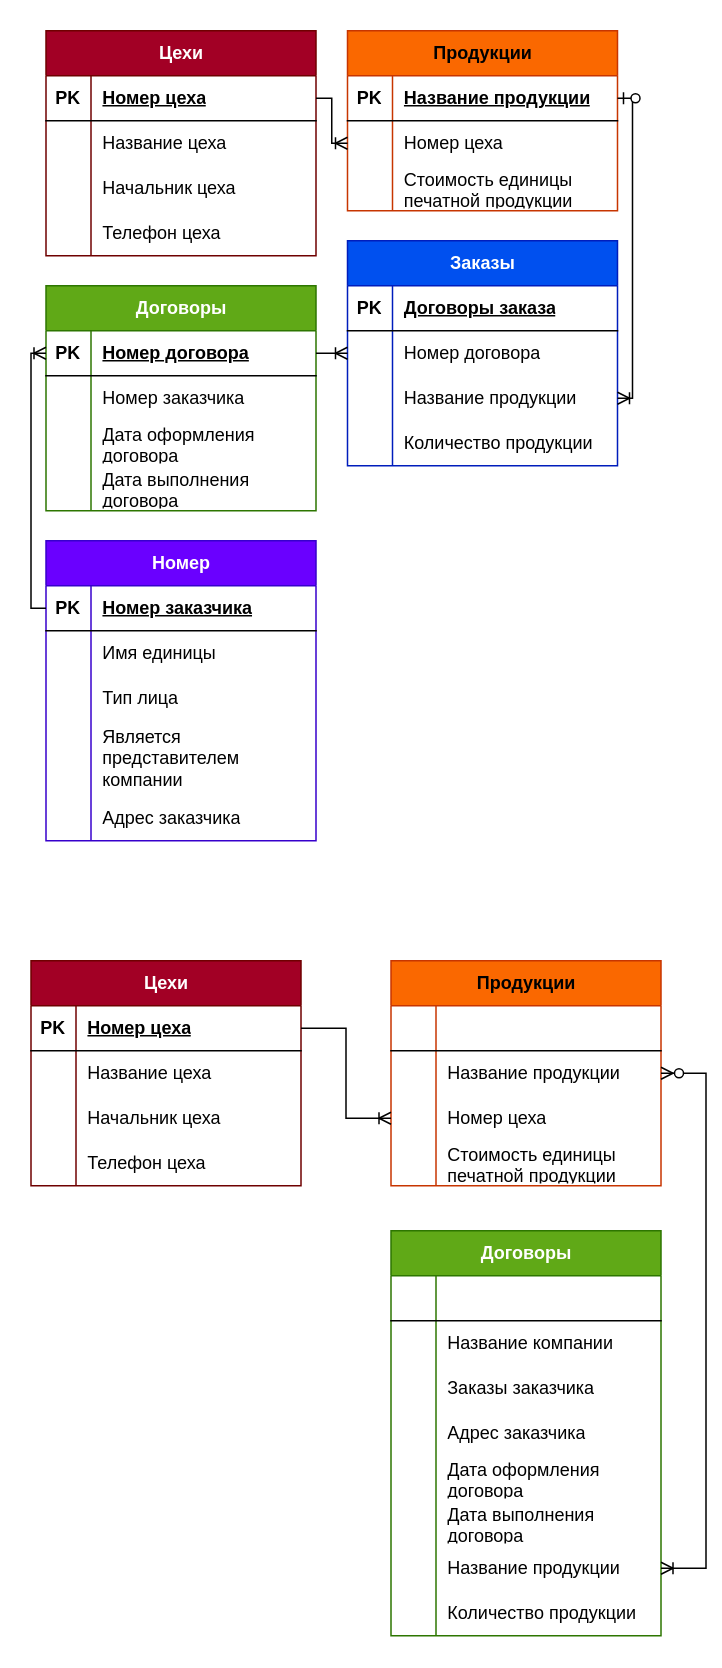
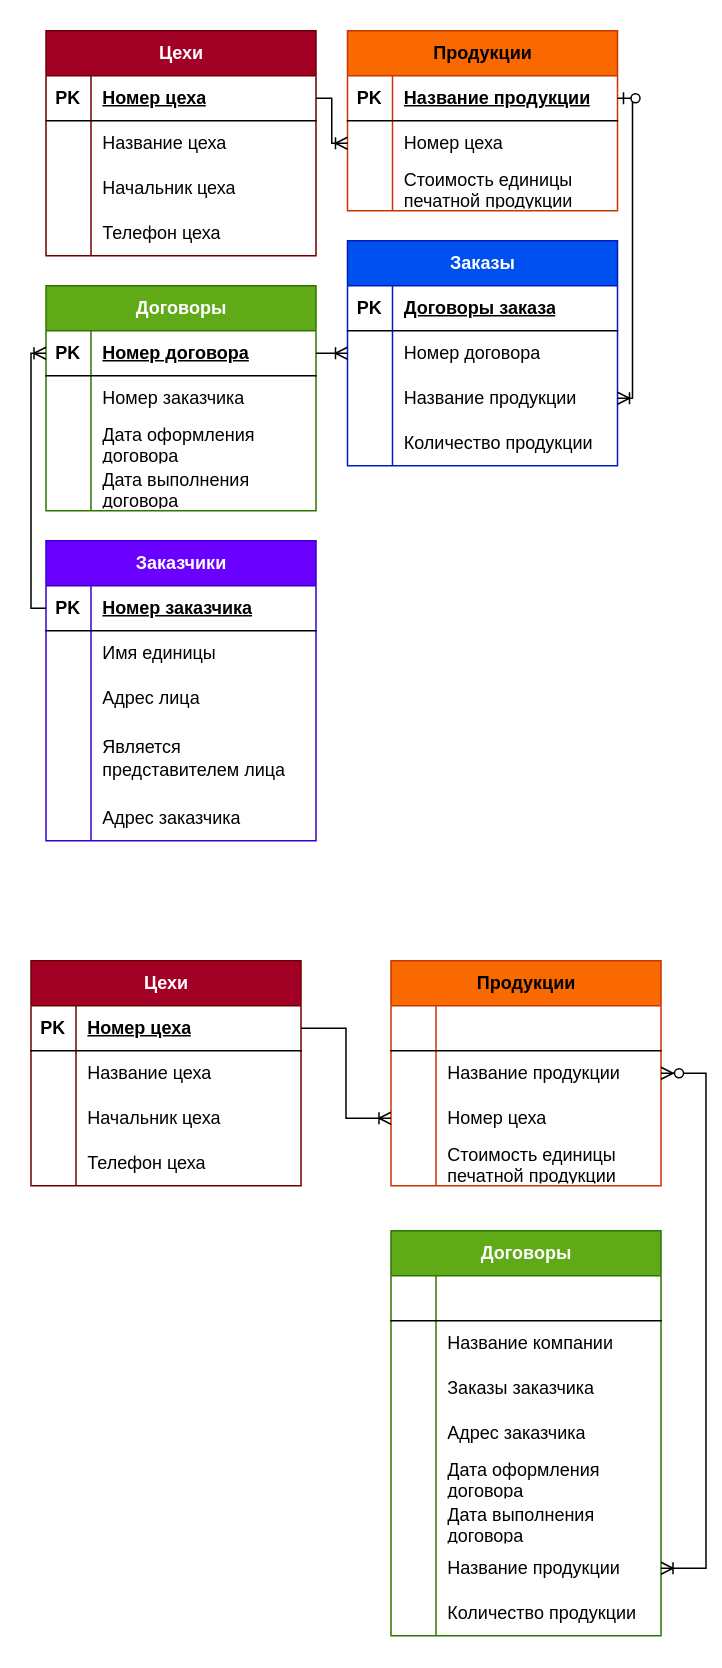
node "Номер": label "Номер" -> "Заказчики"
node "Тип лица": label "Тип лица" -> "Адрес лица"
node "Является представителем компании": label "Является представителем компании" -> "Является представителем лица"
